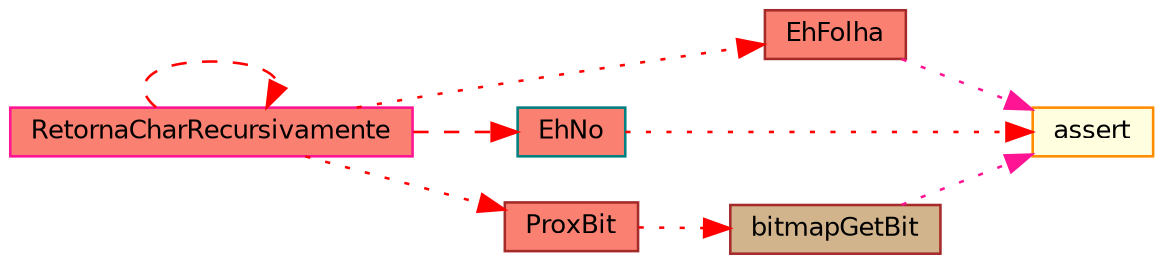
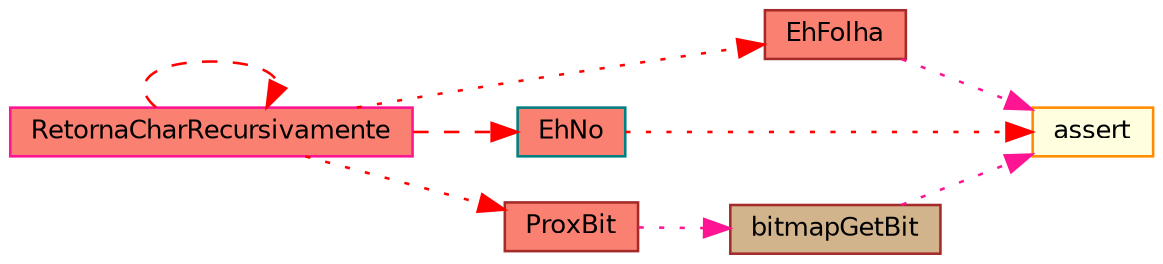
edge "ProxBit" -> "bitmapGetBit": color red -> deeppink
